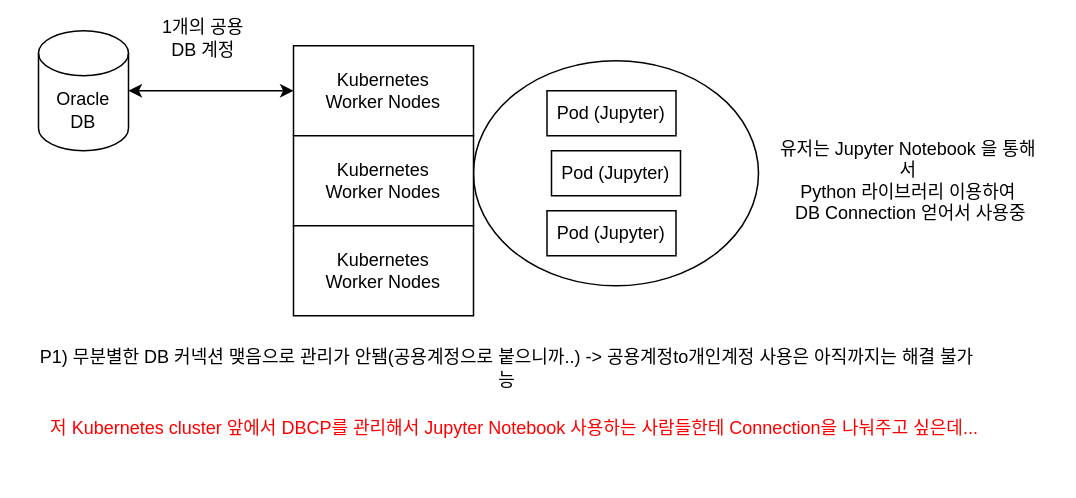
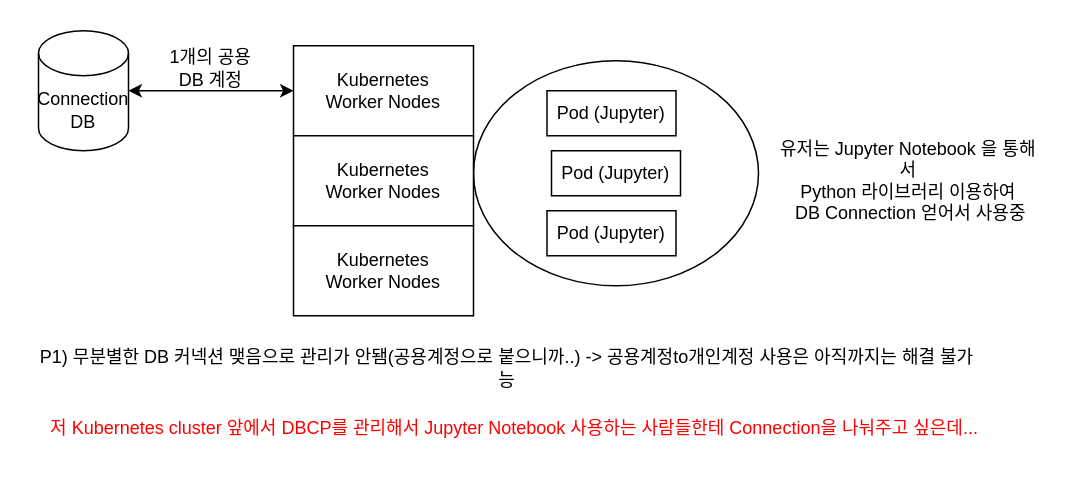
node "1개의 공용 DB 계정": moved (203, 38) -> (211, 68)
node "Oracle DB": label "Oracle DB" -> "Connection DB"
